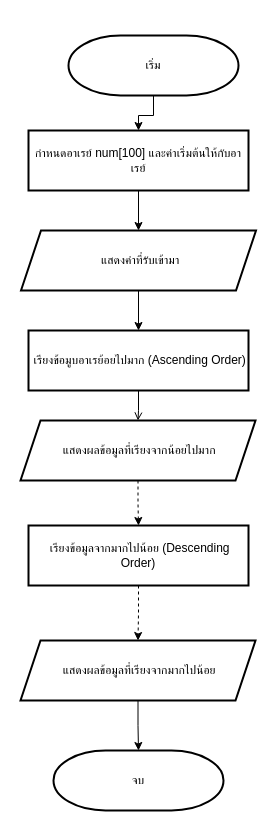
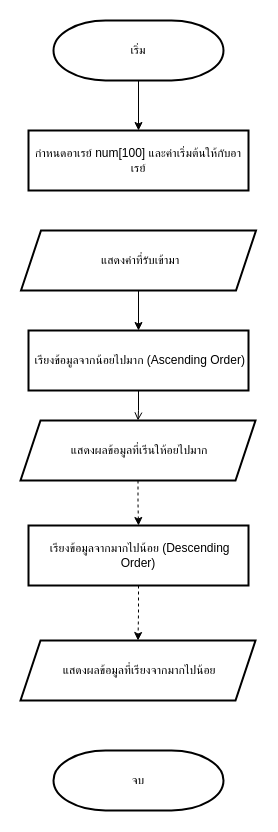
node "เริ่ม": moved (154, 66) -> (139, 51)
edge "กำหนดอาเรย์ num[100] และค่าเริ่มต้นให้กับอาเรย์" -> "แสดงค่าที่รับเข้ามา": removed
node "เรียงข้อมูบอาเรย้อยไปมาก (Ascending Order)": label "เรียงข้อมูบอาเรย้อยไปมาก (Ascending Order)" -> "เรียงข้อมูลจากน้อยไปมาก (Ascending Order)"
node "แสดงผลข้อมูลที่เรียงจากน้อยไปมาก": label "แสดงผลข้อมูลที่เรียงจากน้อยไปมาก" -> "แสดงผลข้อมูลที่เรีนให้อยไปมาก"
edge "แสดงผลข้อมูลที่เรียงจากมากไปน้อย" -> "จบ": removed
